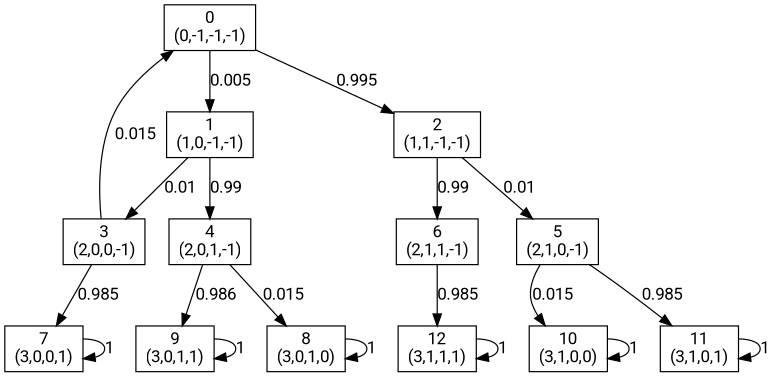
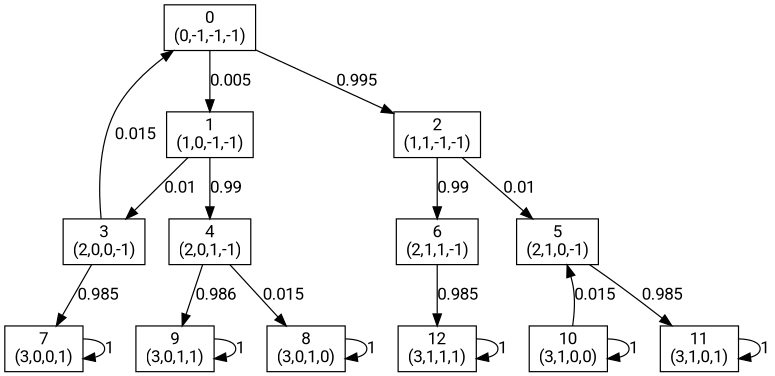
edge "5 (2,1,0,-1)" -> "10 (3,1,0,0)": reversed
